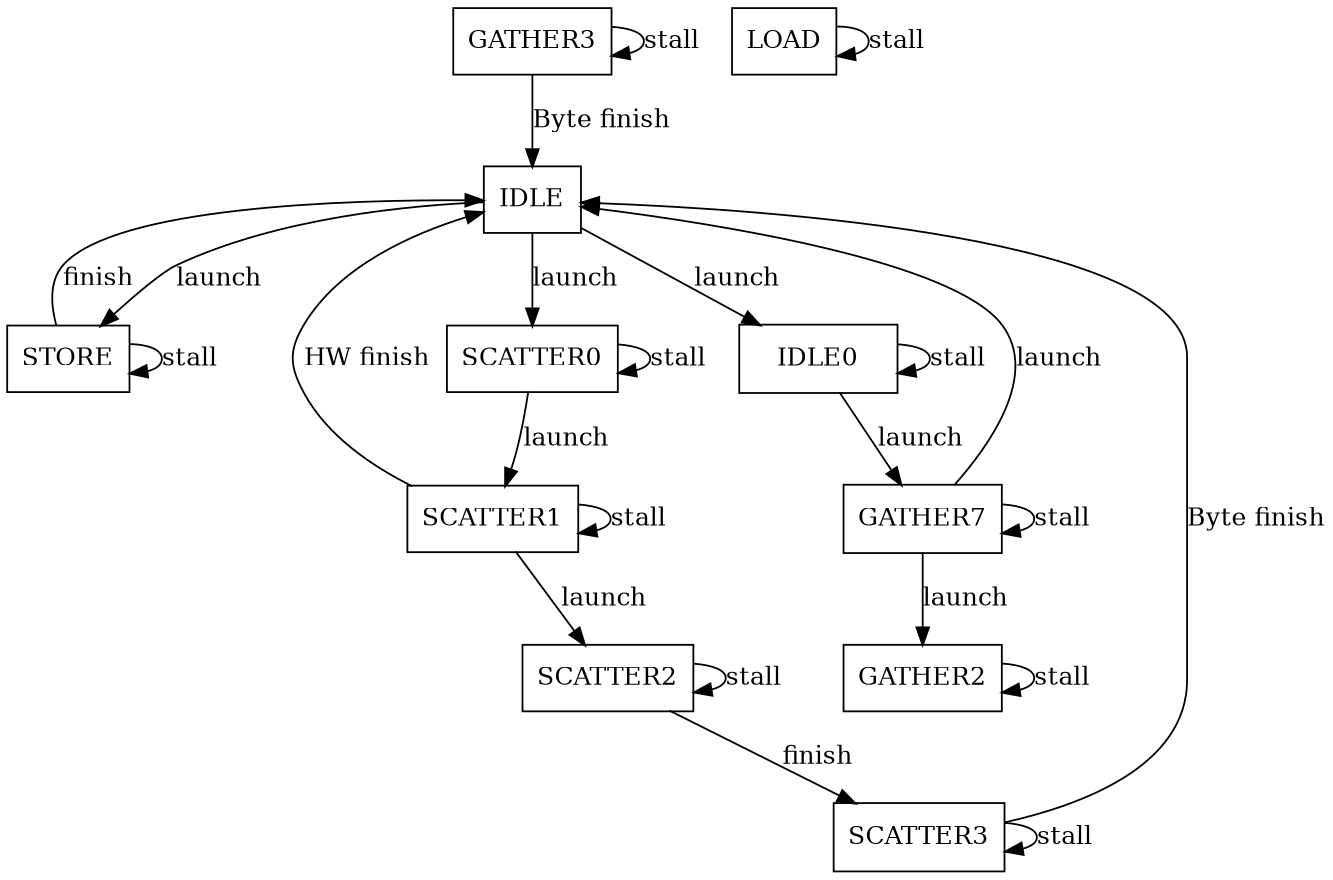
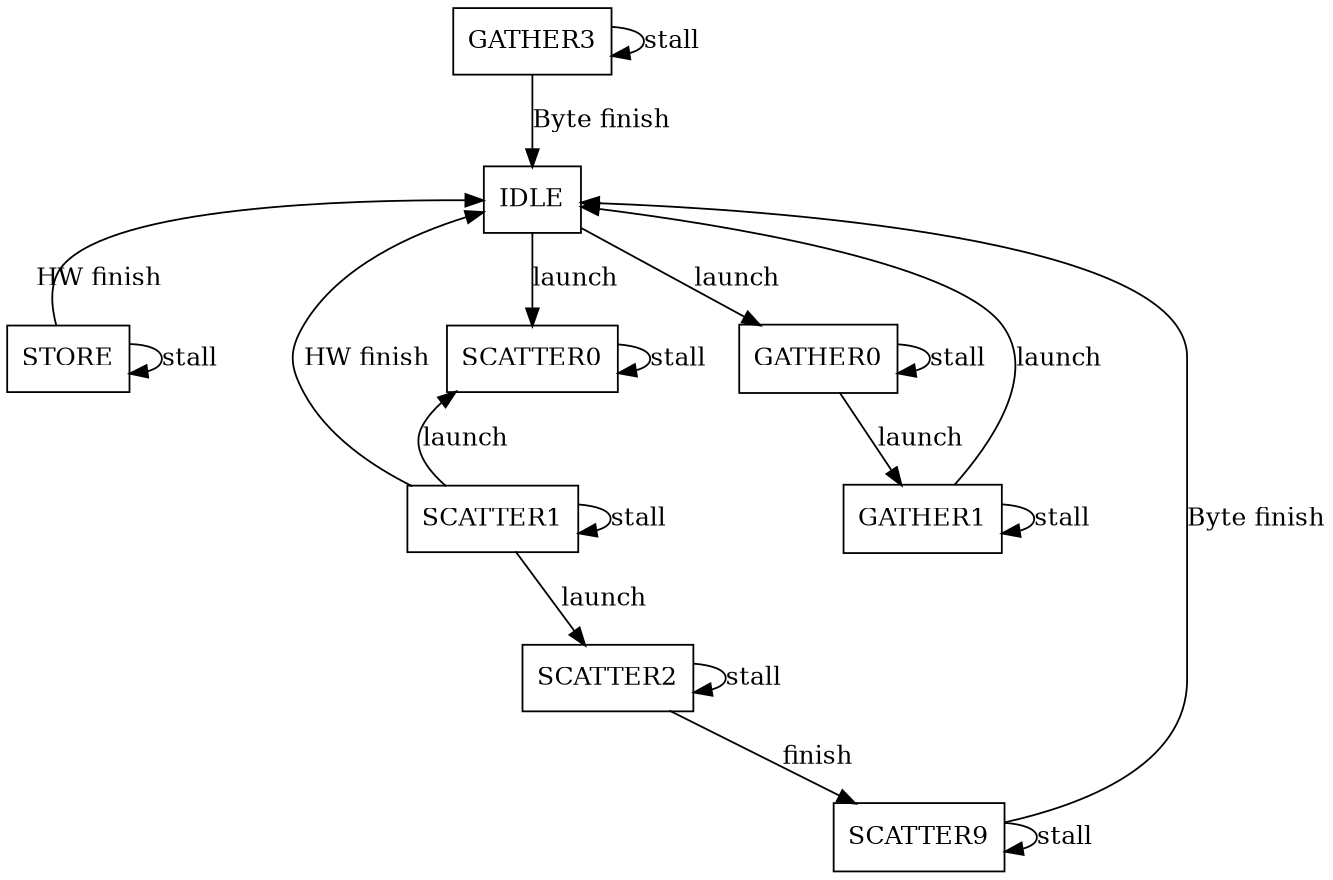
node "LOAD": removed
edge "IDLE" -> "STORE": removed, label "launch"
edge "STORE" -> "IDLE": label "finish" -> "HW finish"
node "IDLE0": label "IDLE0" -> "GATHER0"
edge "SCATTER0" -> "SCATTER1": reversed
node "GATHER7": label "GATHER7" -> "GATHER1"
node "GATHER2": removed
node "SCATTER3": label "SCATTER3" -> "SCATTER9"
